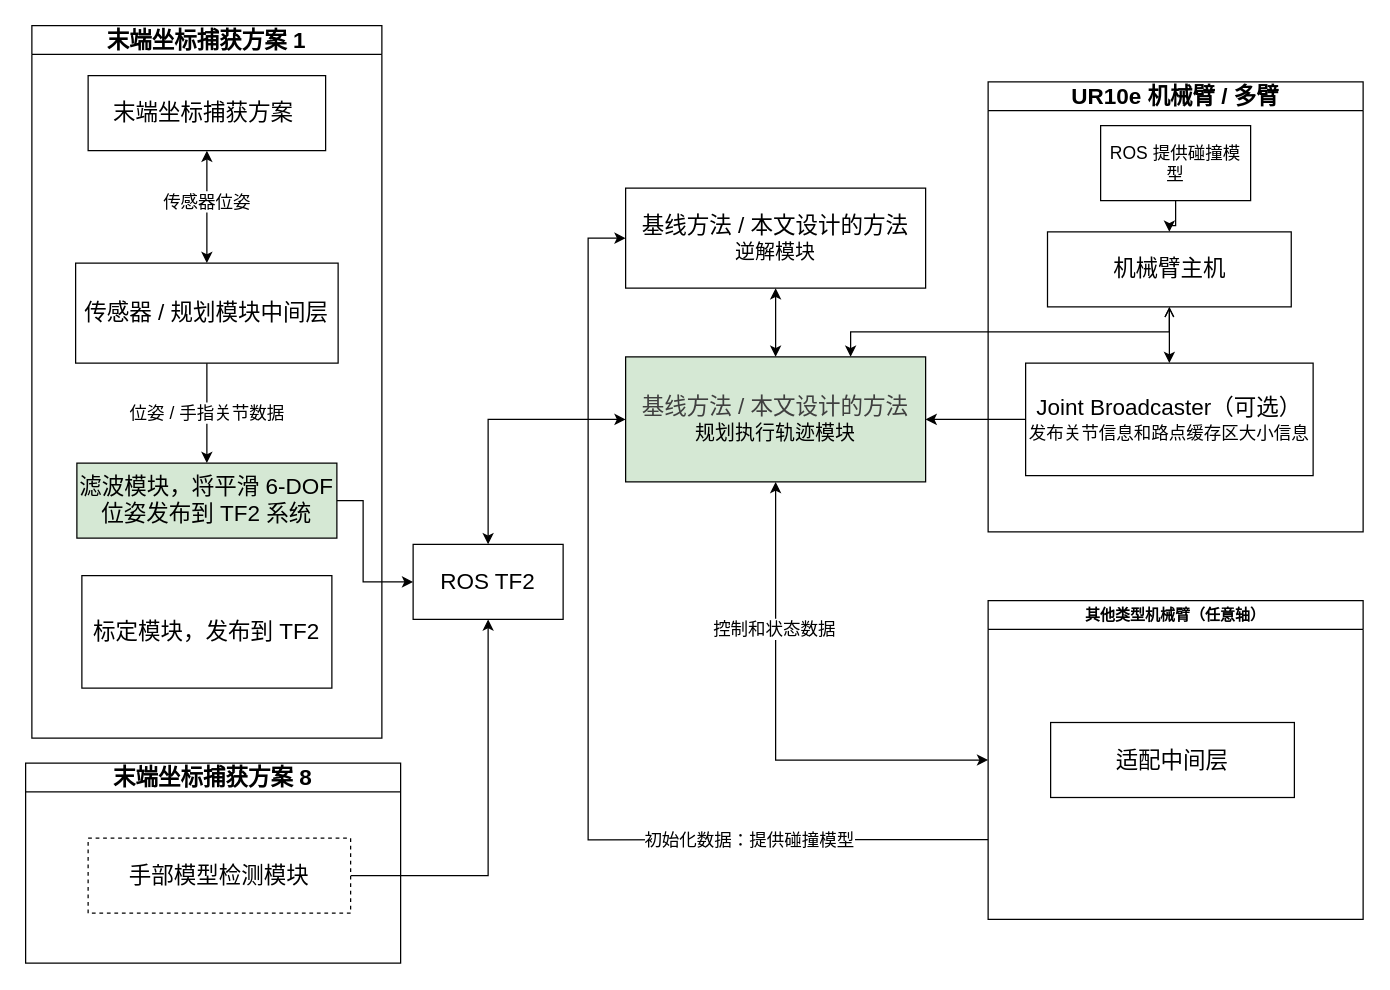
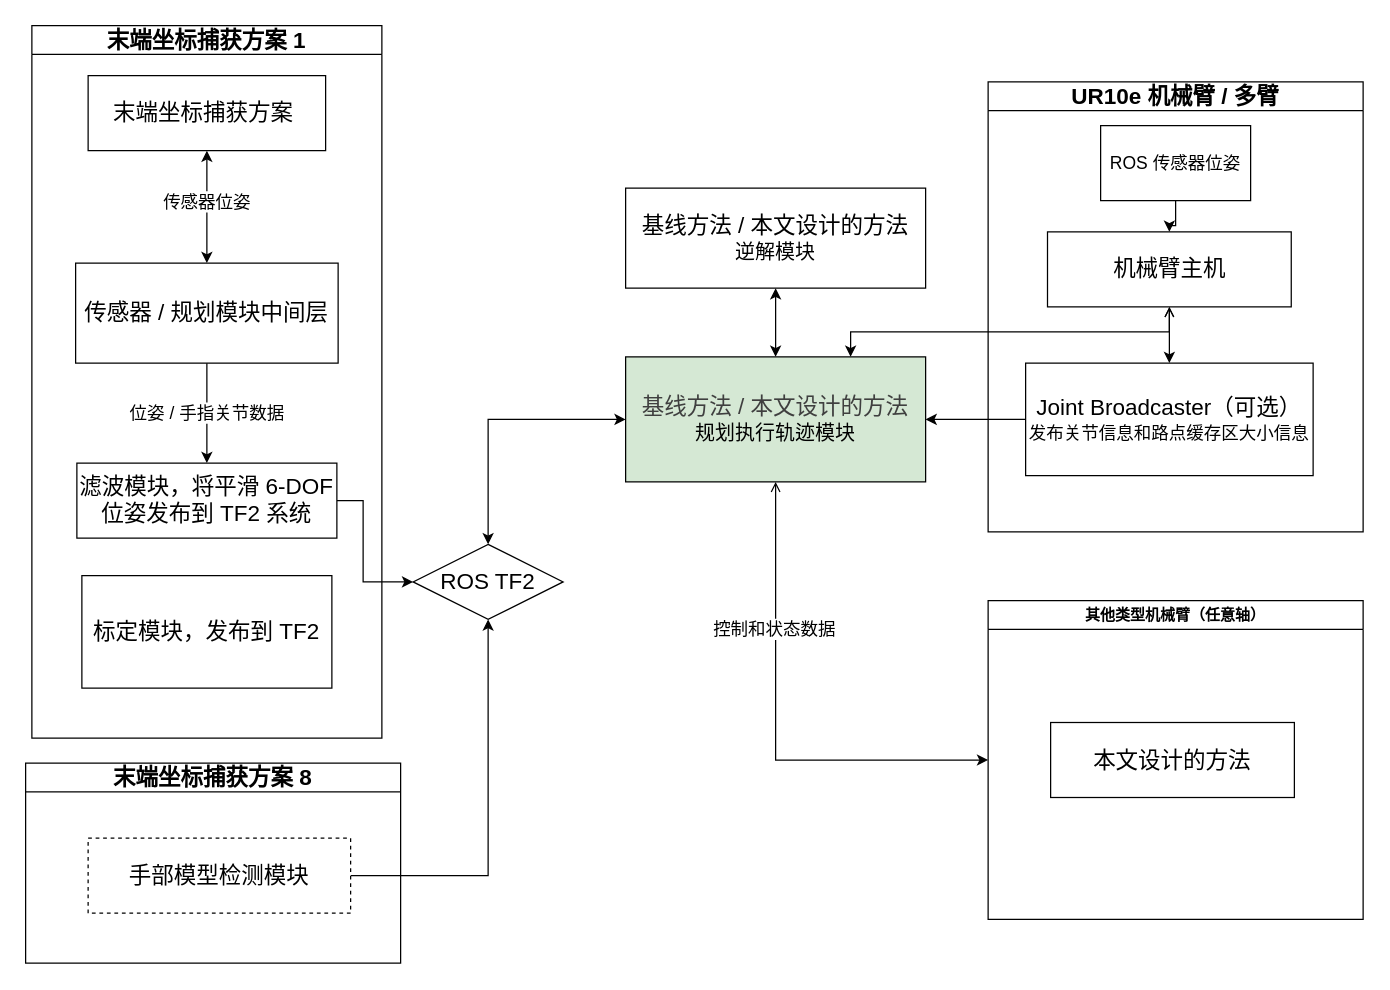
node "ROS 提供碰撞模型": label "ROS 提供碰撞模型" -> "ROS 传感器位姿"
edge "基线方法 / 本文设计的方法 规划执行轨迹模块" -- "其他类型机械臂（任意轴）": arrowhead classic -> open
node "滤波模块，将平滑 6-DOF 位姿发布到 TF2 系统": fillcolor #d5e8d4 -> #ffffff
node "ROS TF2": shape rectangle -> diamond
edge "其他类型机械臂（任意轴）" -> "基线方法 / 本文设计的方法 逆解模块": removed, label "初始化数据：提供碰撞模型"
node "适配中间层": label "适配中间层" -> "本文设计的方法"
